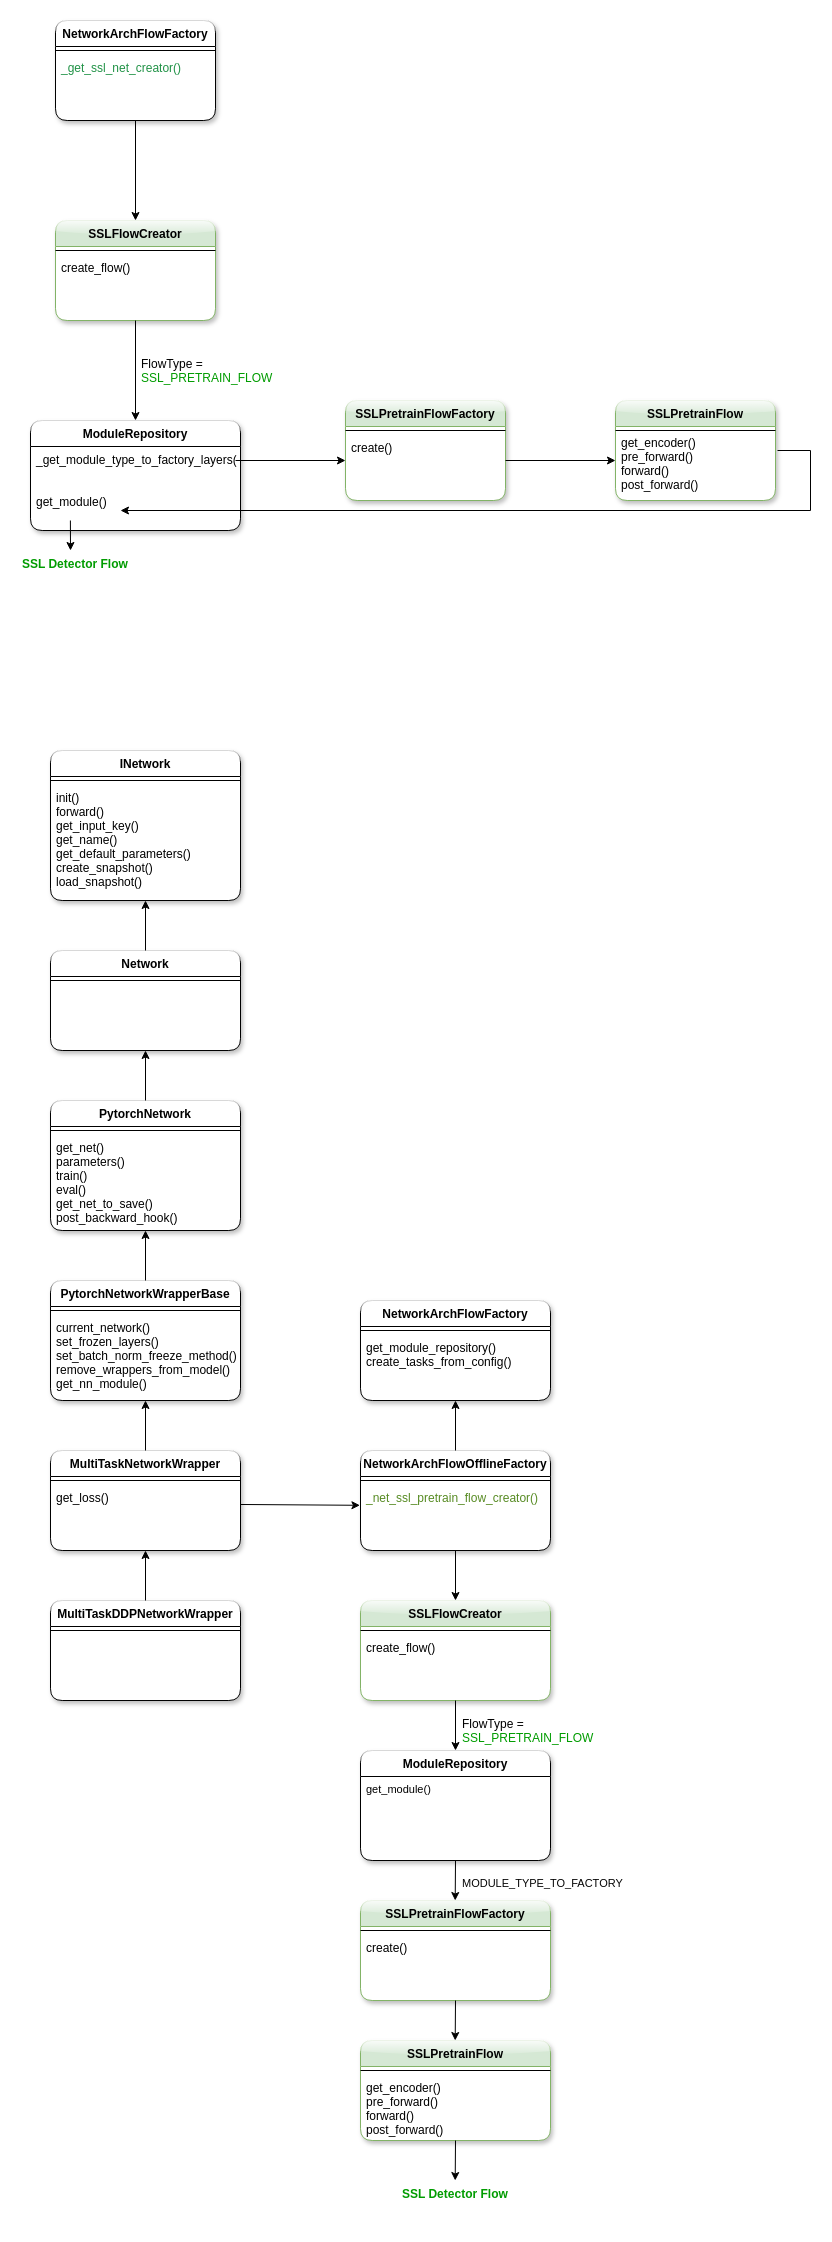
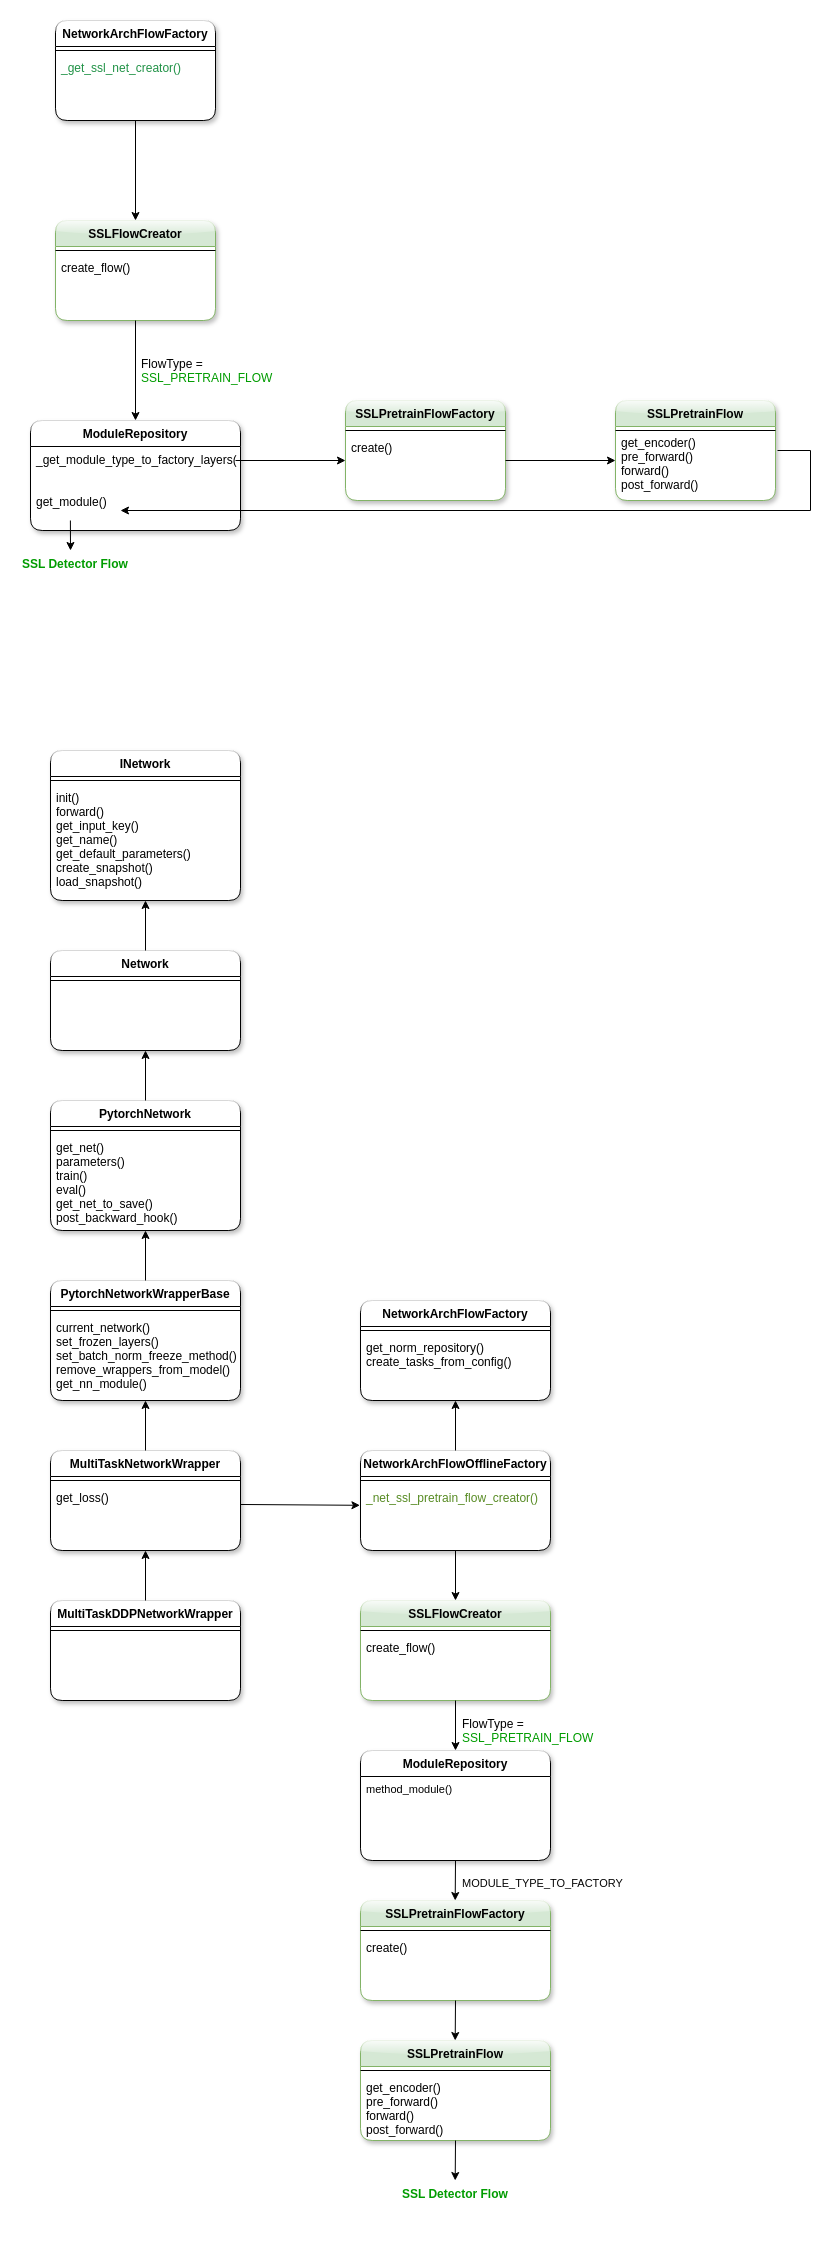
node "get_module_repository() create_tasks_from_config()": label "get_module_repository() create_tasks_from_config()" -> "get_norm_repository() create_tasks_from_config()"
node "get_module()": label "get_module()" -> "method_module()"
